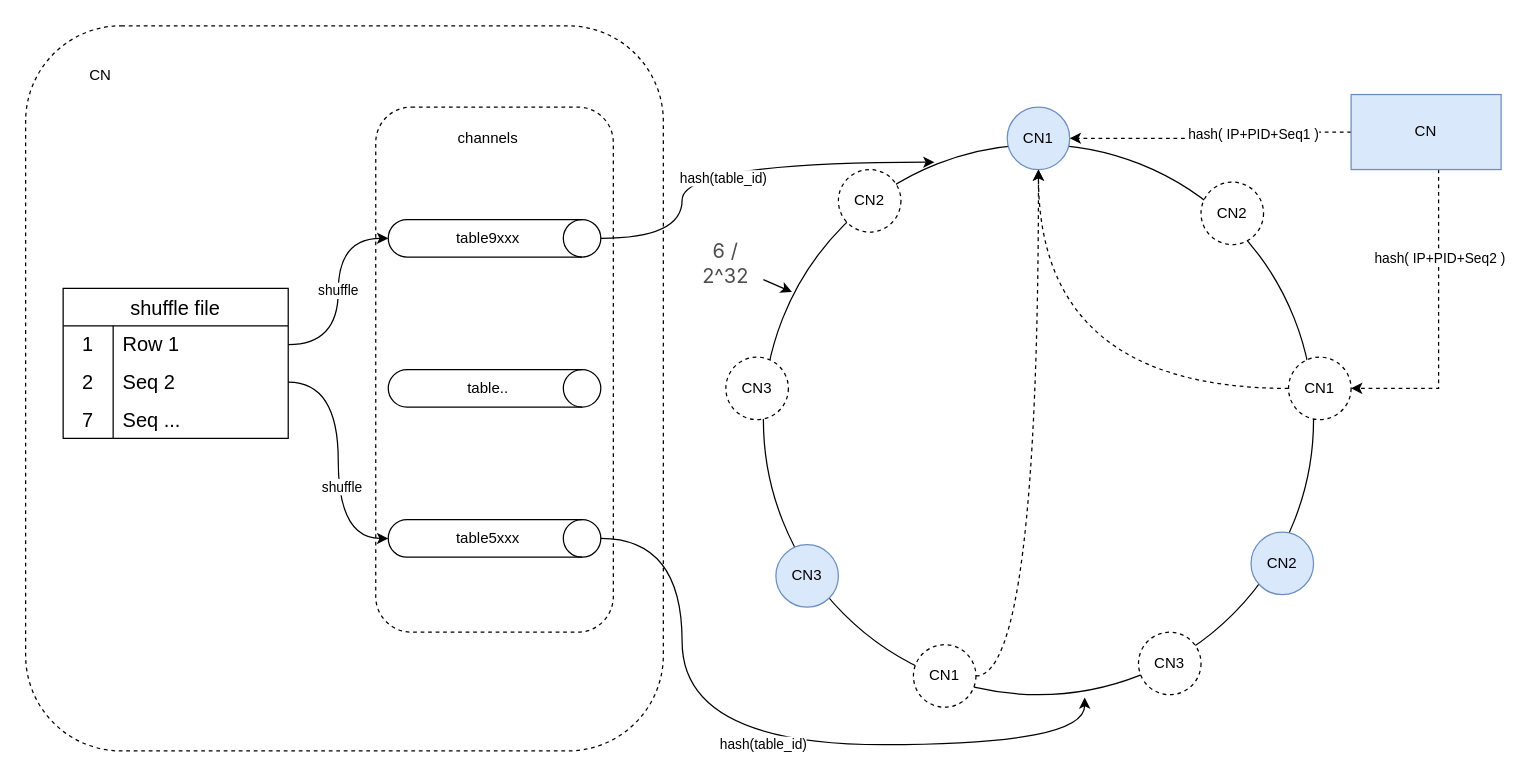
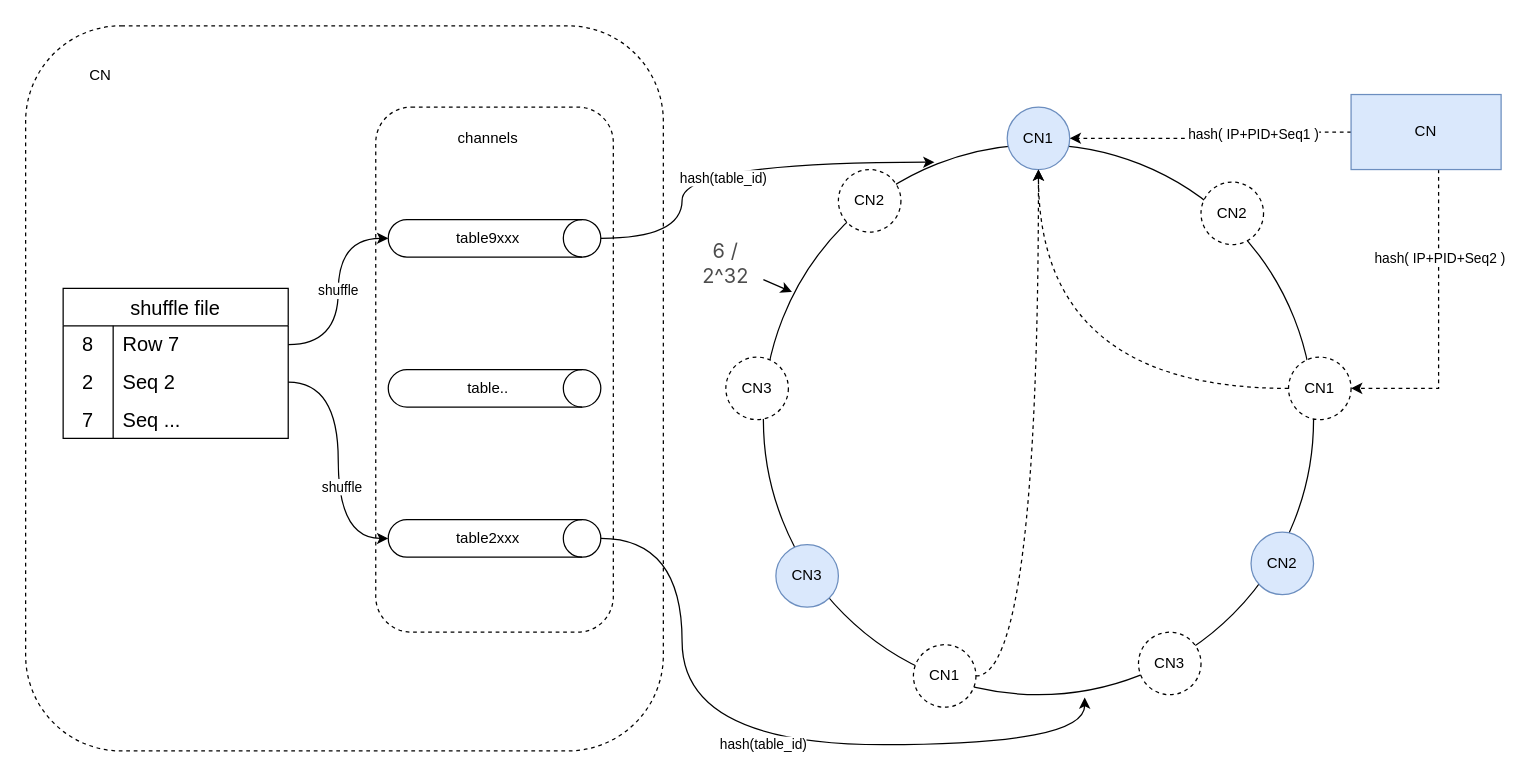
node "1": label "1" -> "8"
node "Row 1": label "Row 1" -> "Row 7"
node "table5xxx": label "table5xxx" -> "table2xxx"
